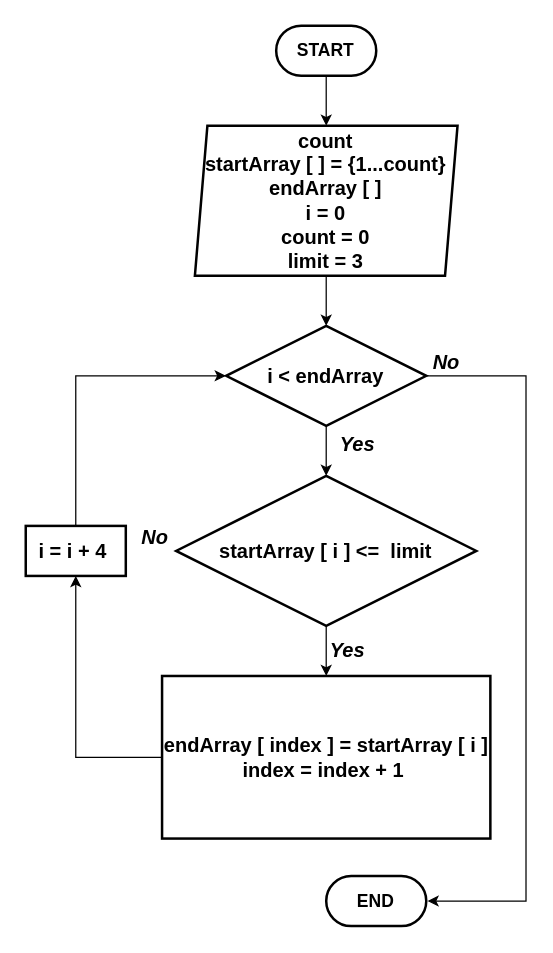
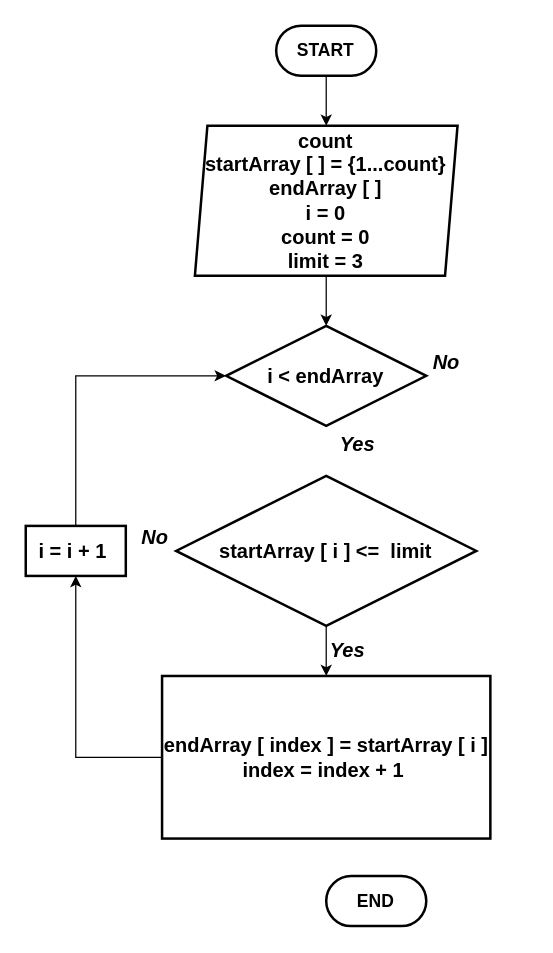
edge "i < endArray" -> "startArray [ i ] <= limit": removed
node "i = i + 4": label "i = i + 4" -> "i = i + 1"
edge "i < endArray" -> "END": removed
